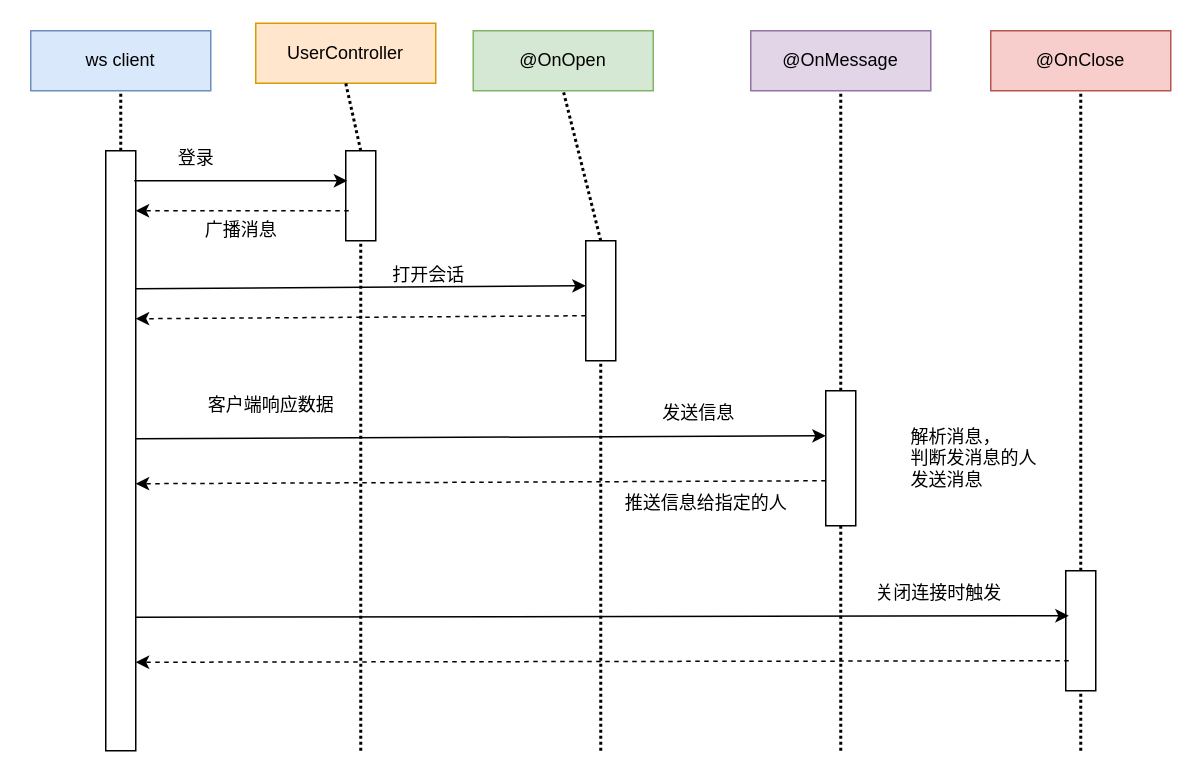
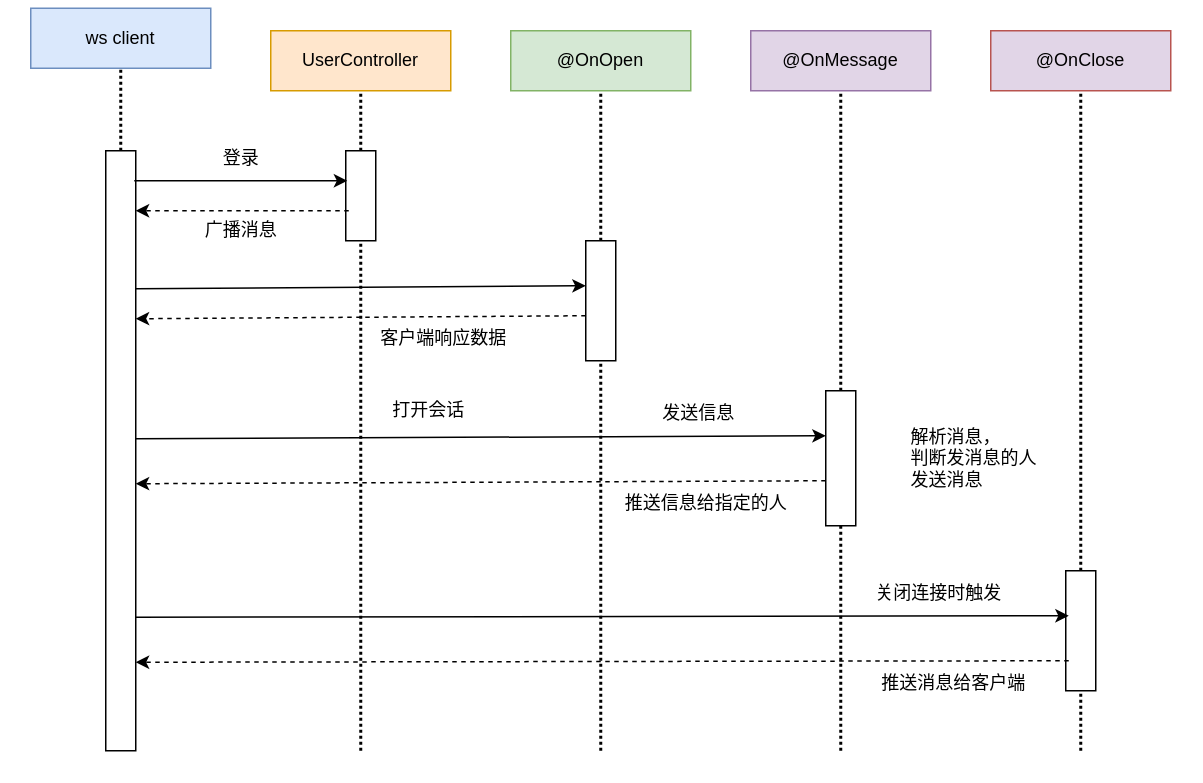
node "UserController": moved (346, 53) -> (361, 61)
node "ws client": moved (121, 61) -> (121, 38)
node "@OnOpen": moved (563, 61) -> (601, 61)
node "@OnClose": fillcolor #f8cecc -> #e1d5e7
node "登录": moved (196, 158) -> (241, 158)
node "打开会话": moved (428, 275) -> (428, 410)
node "客户端响应数据": moved (271, 406) -> (443, 338)
node "推送消息给客户端": added
